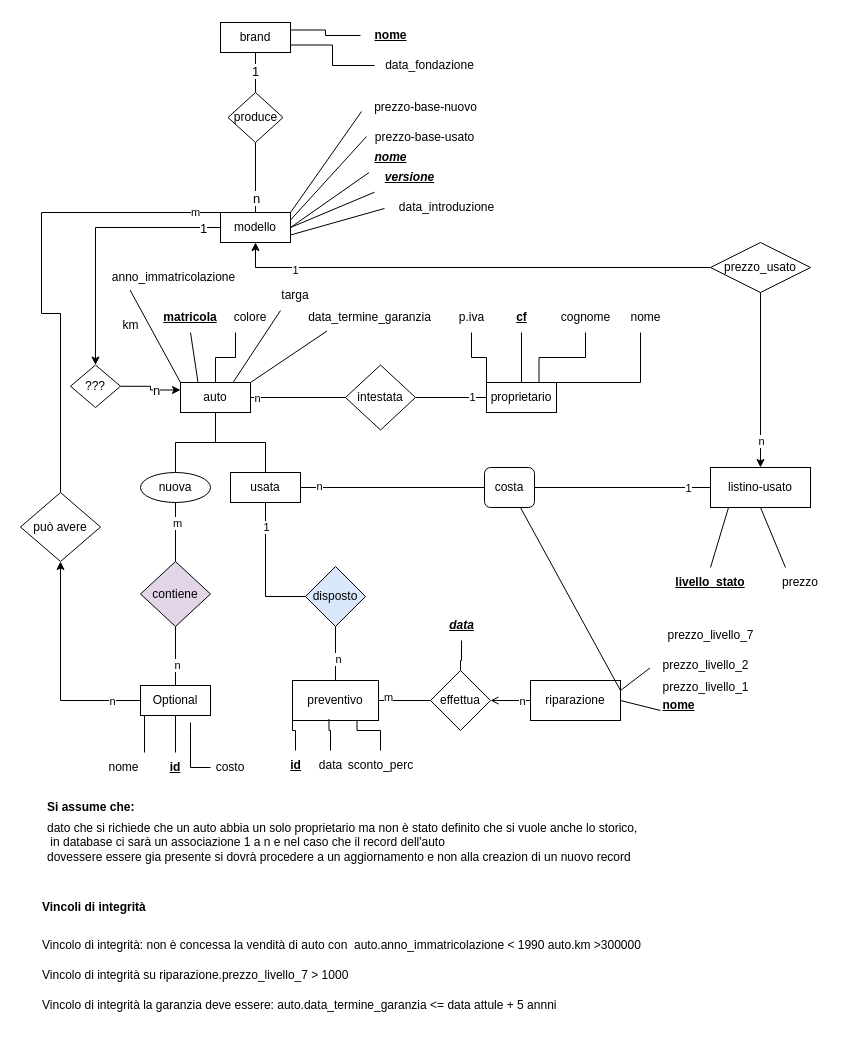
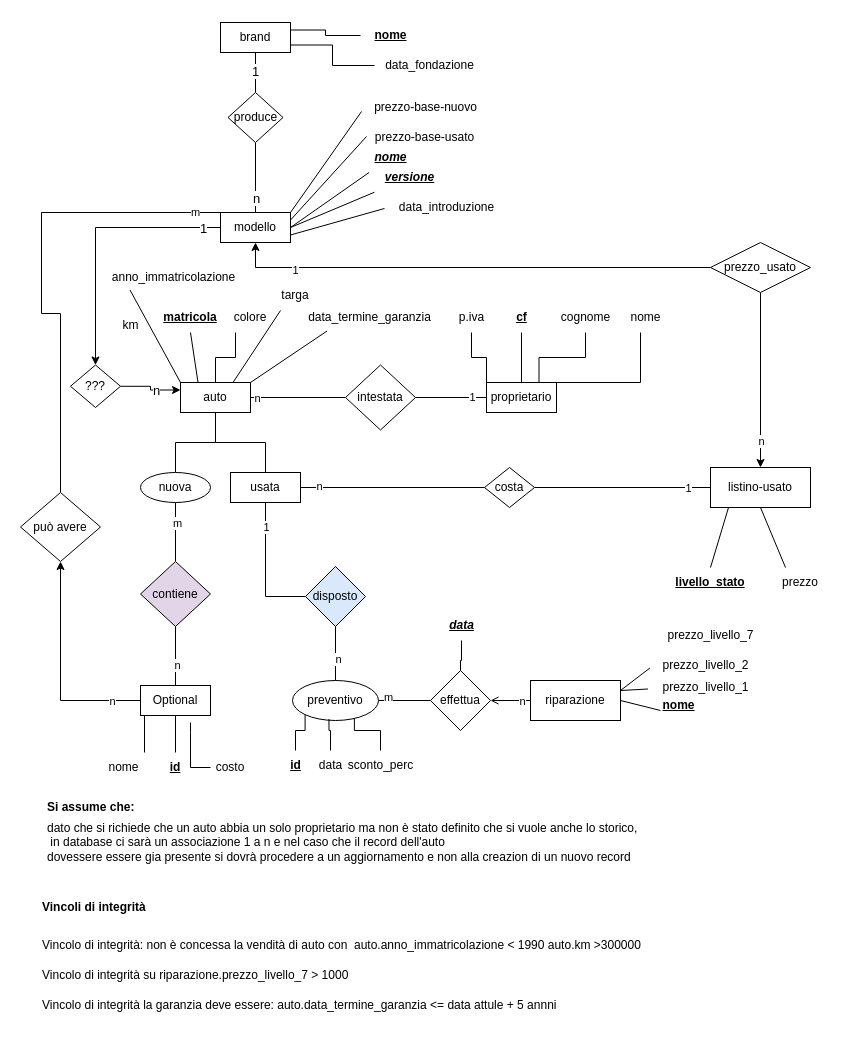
node "costa": shape rounded rectangle -> diamond
edge "costa" -- "riparazione": now "prezzo_livello_1" -- "riparazione"
node "preventivo": shape rectangle -> ellipse
